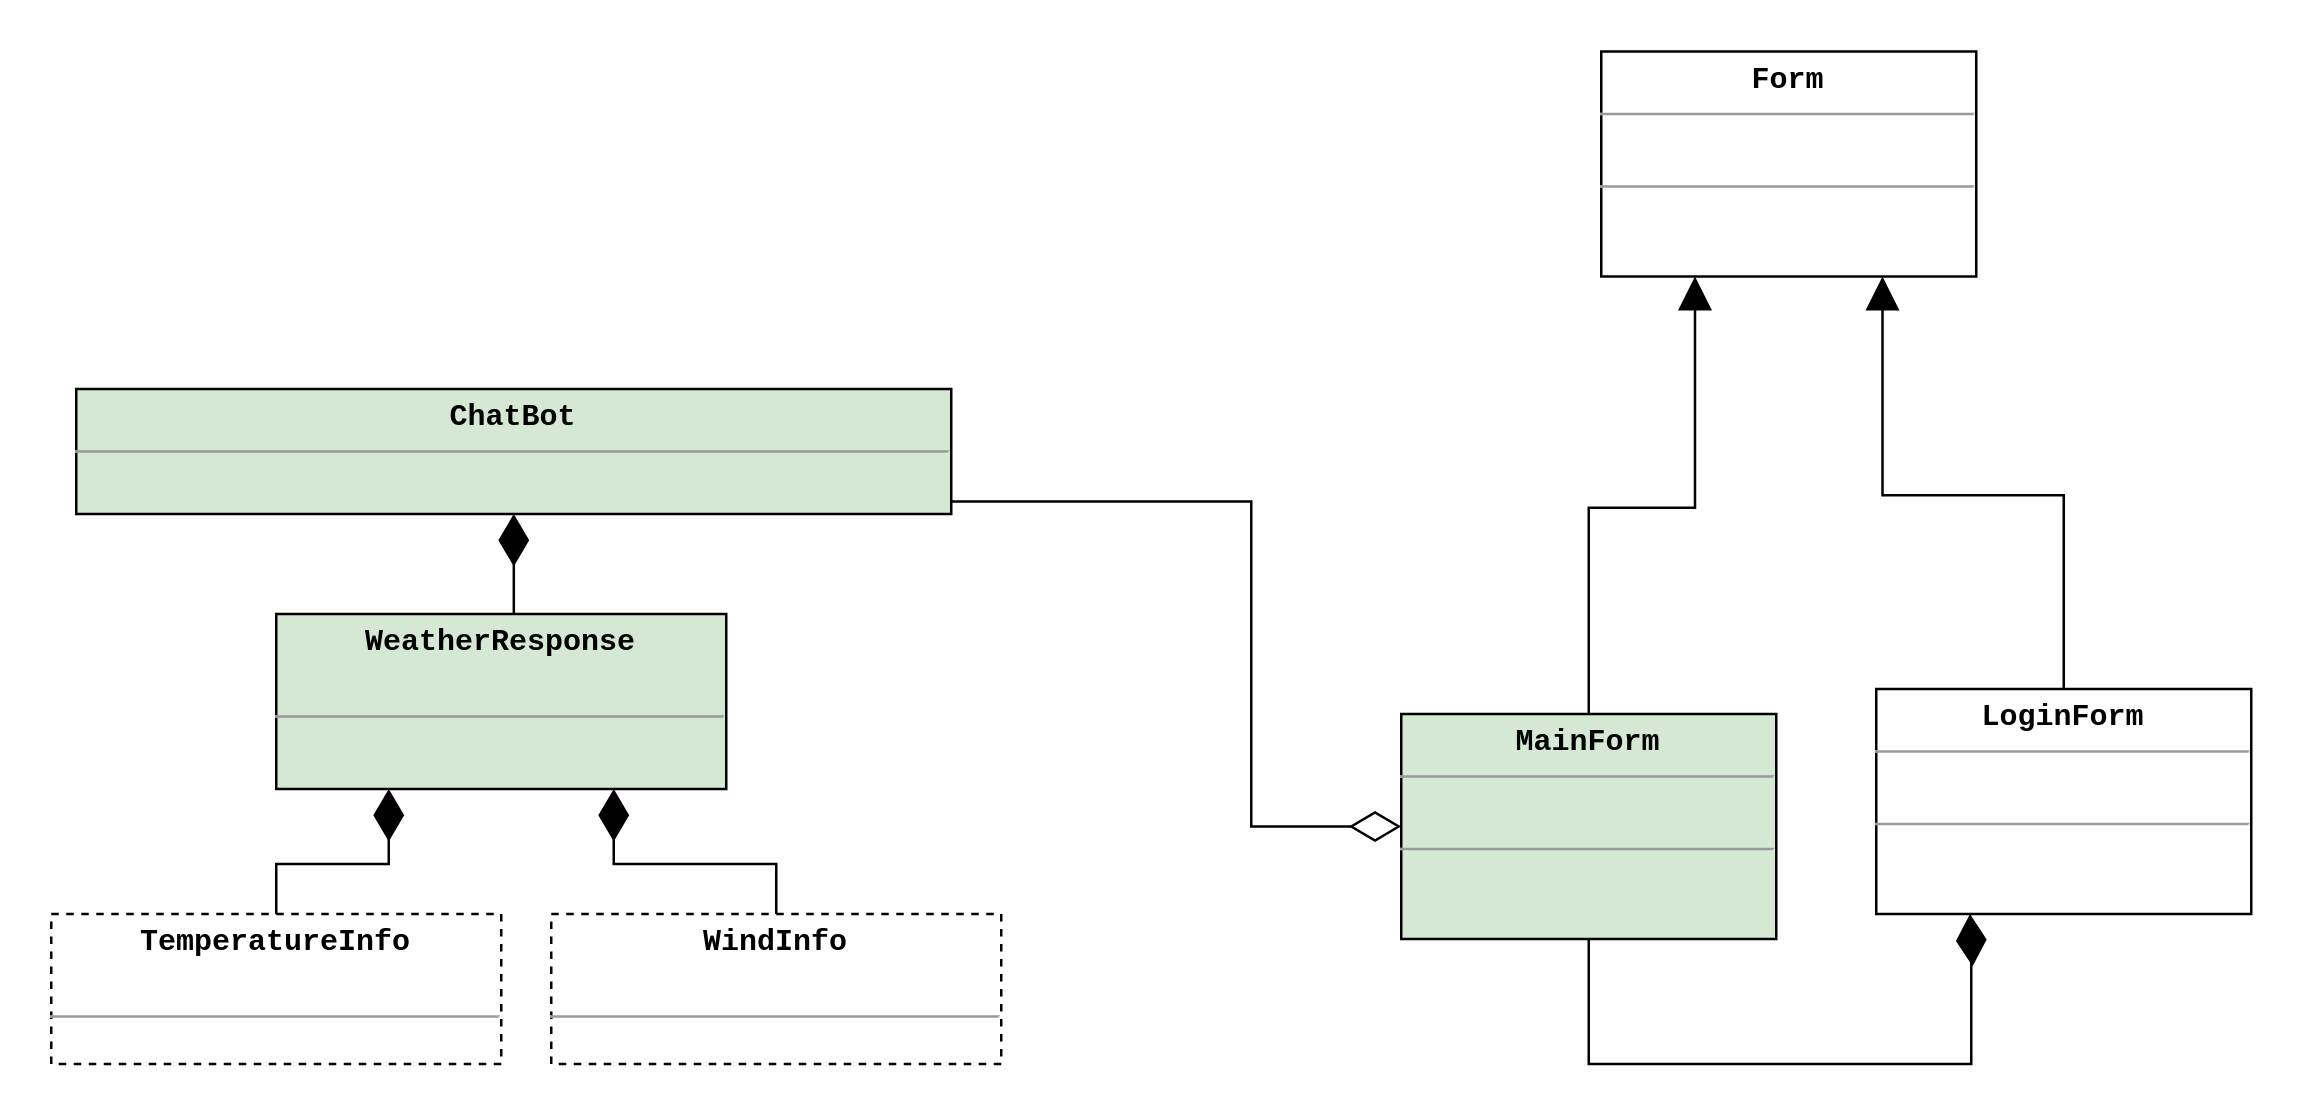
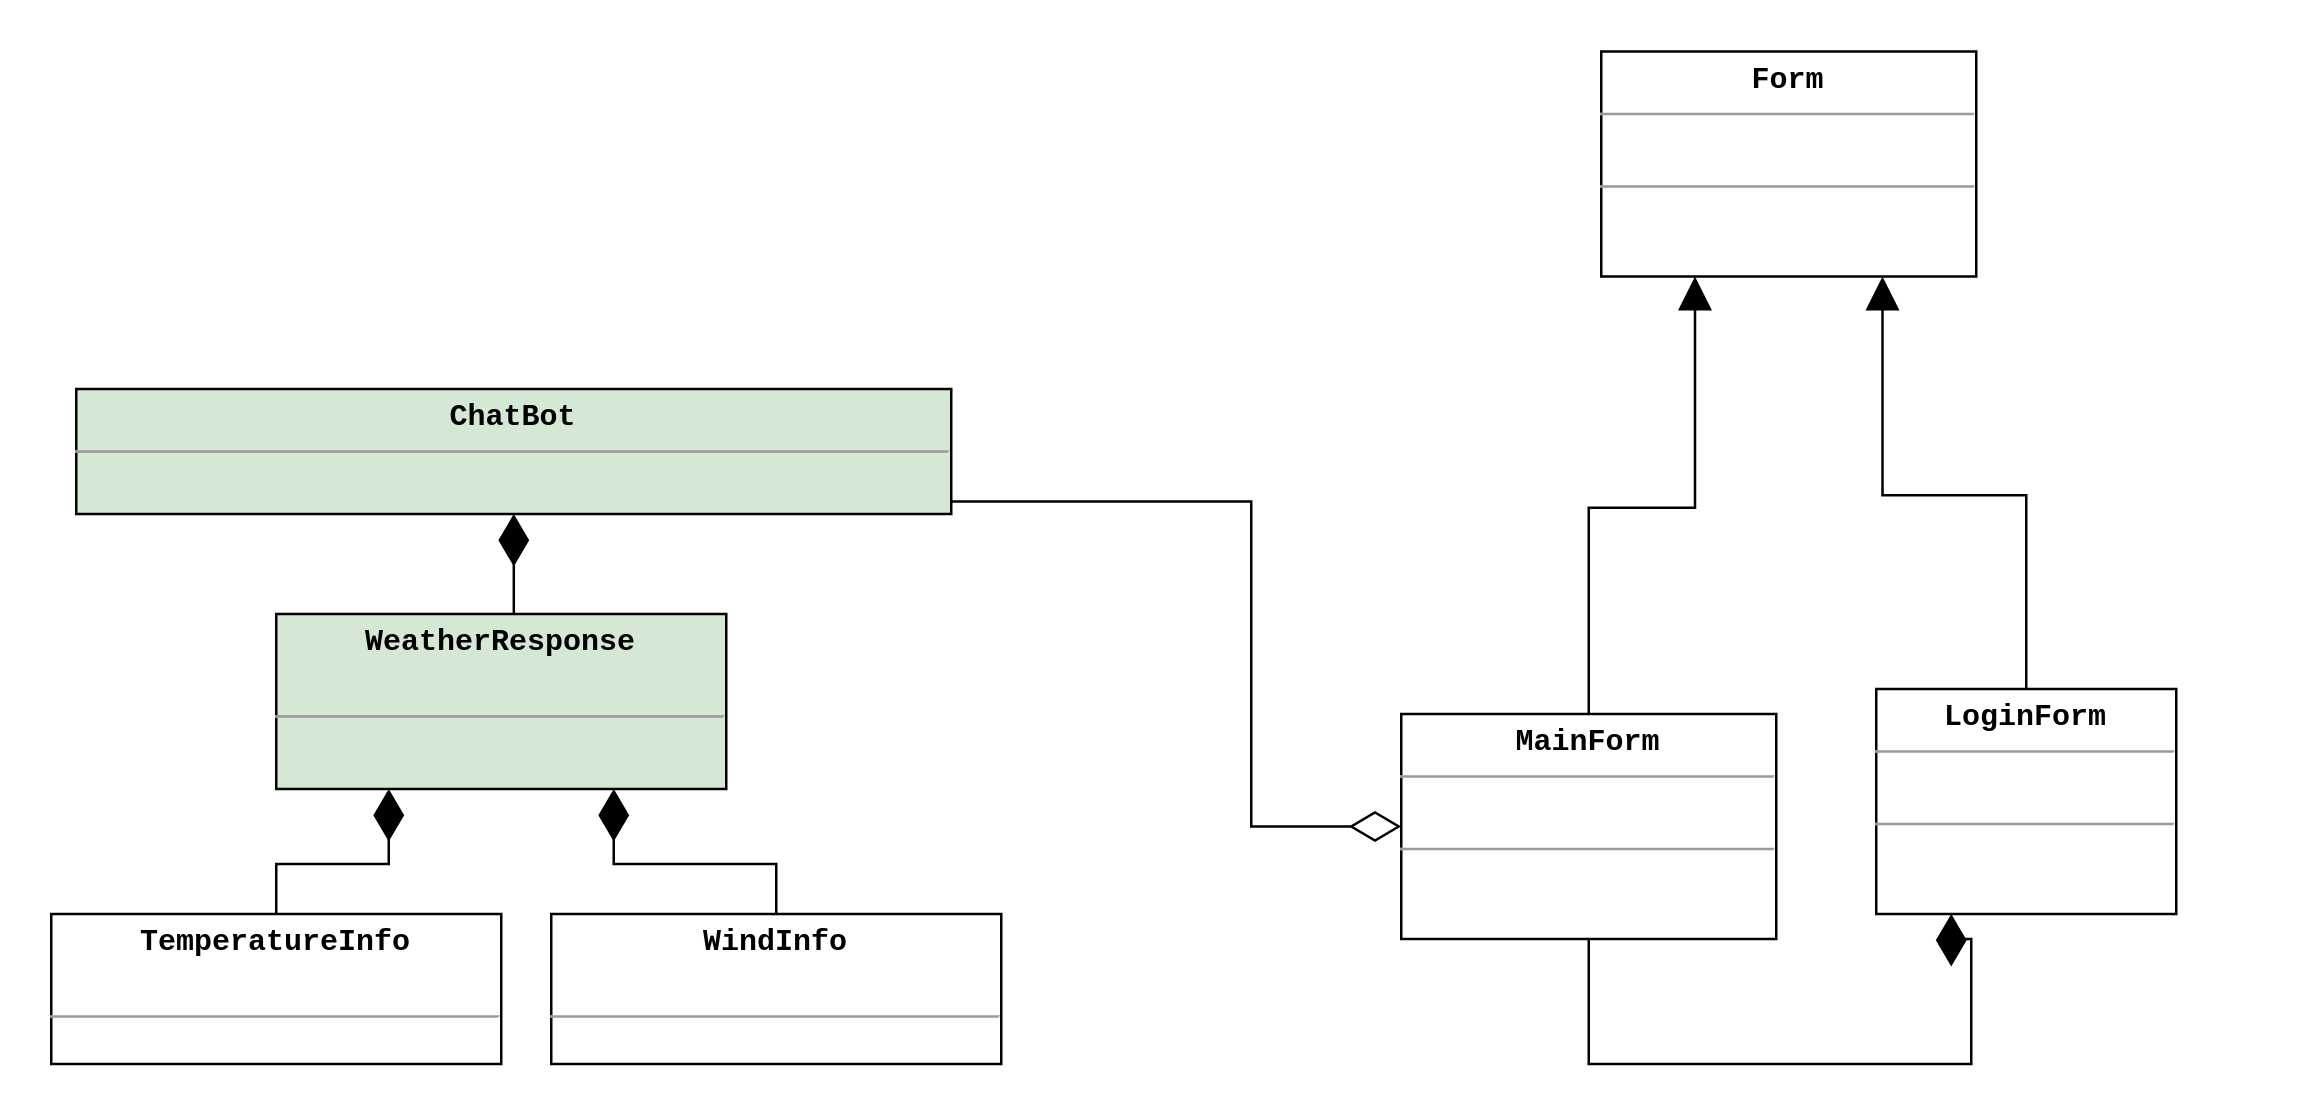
node "LoginForm": size 375x225 -> 300x225
node "MainForm": fillcolor #d5e8d4 -> #ffffff
node "TemperatureInfo": style dashed -> solid
node "WindInfo": style dashed -> solid
